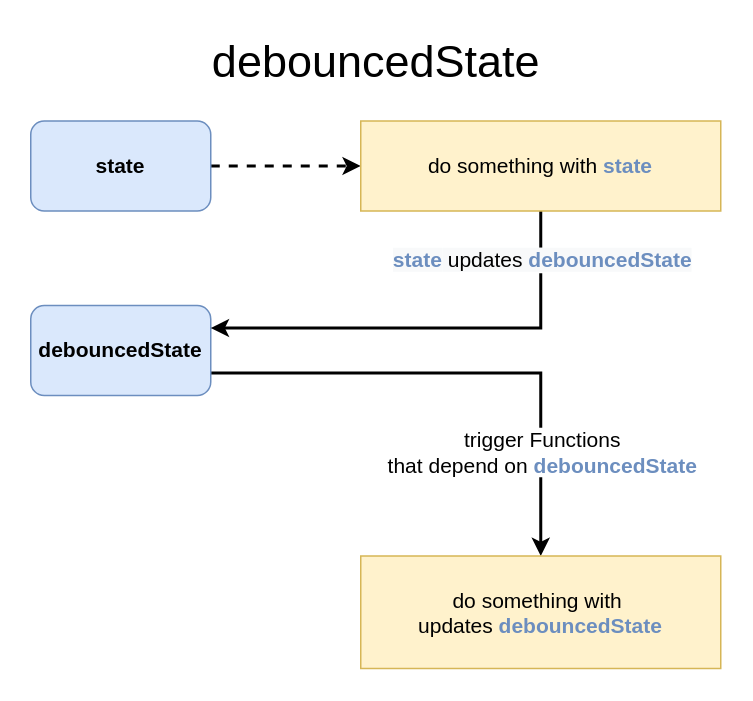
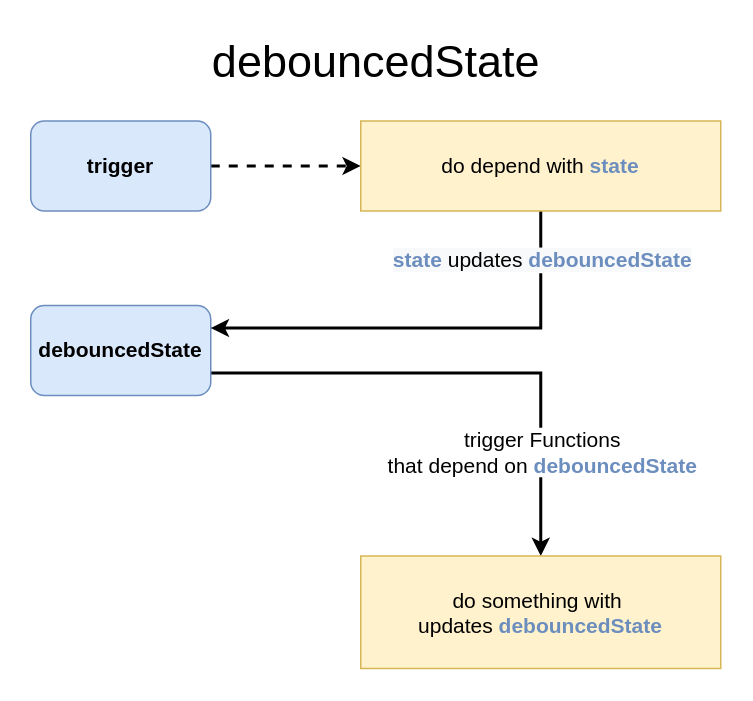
node "state": label "state" -> "trigger"
node "do something with state": label "do something with state" -> "do depend with state"
